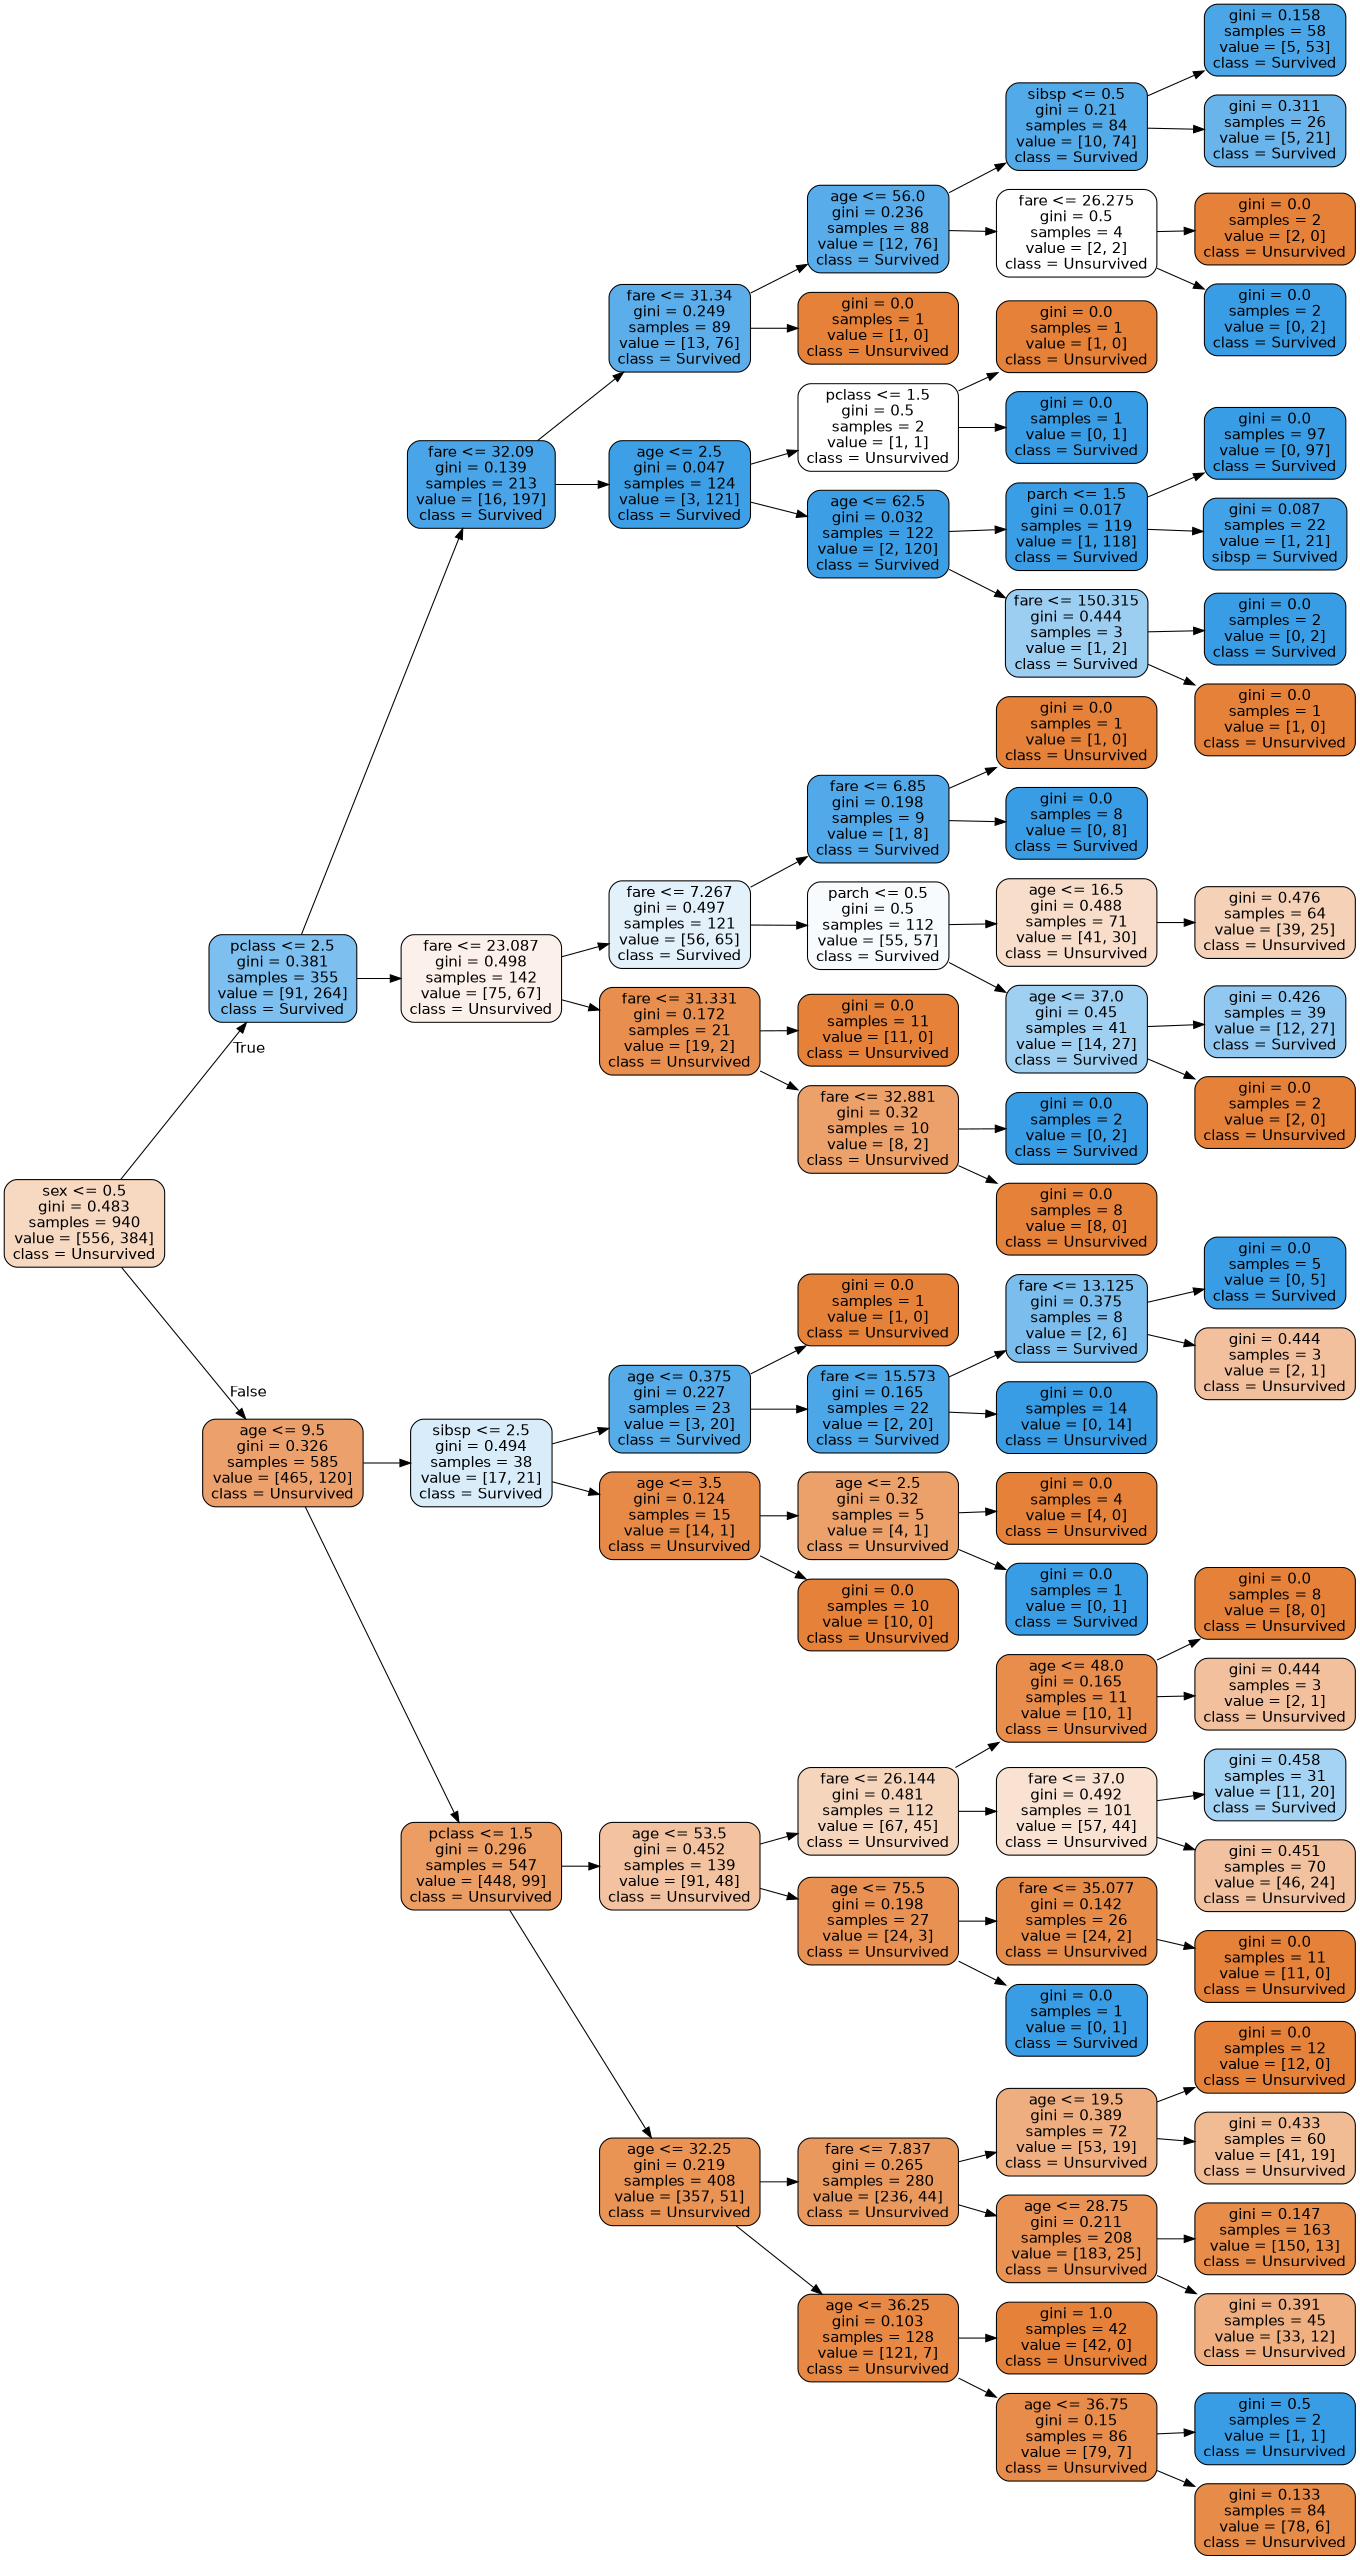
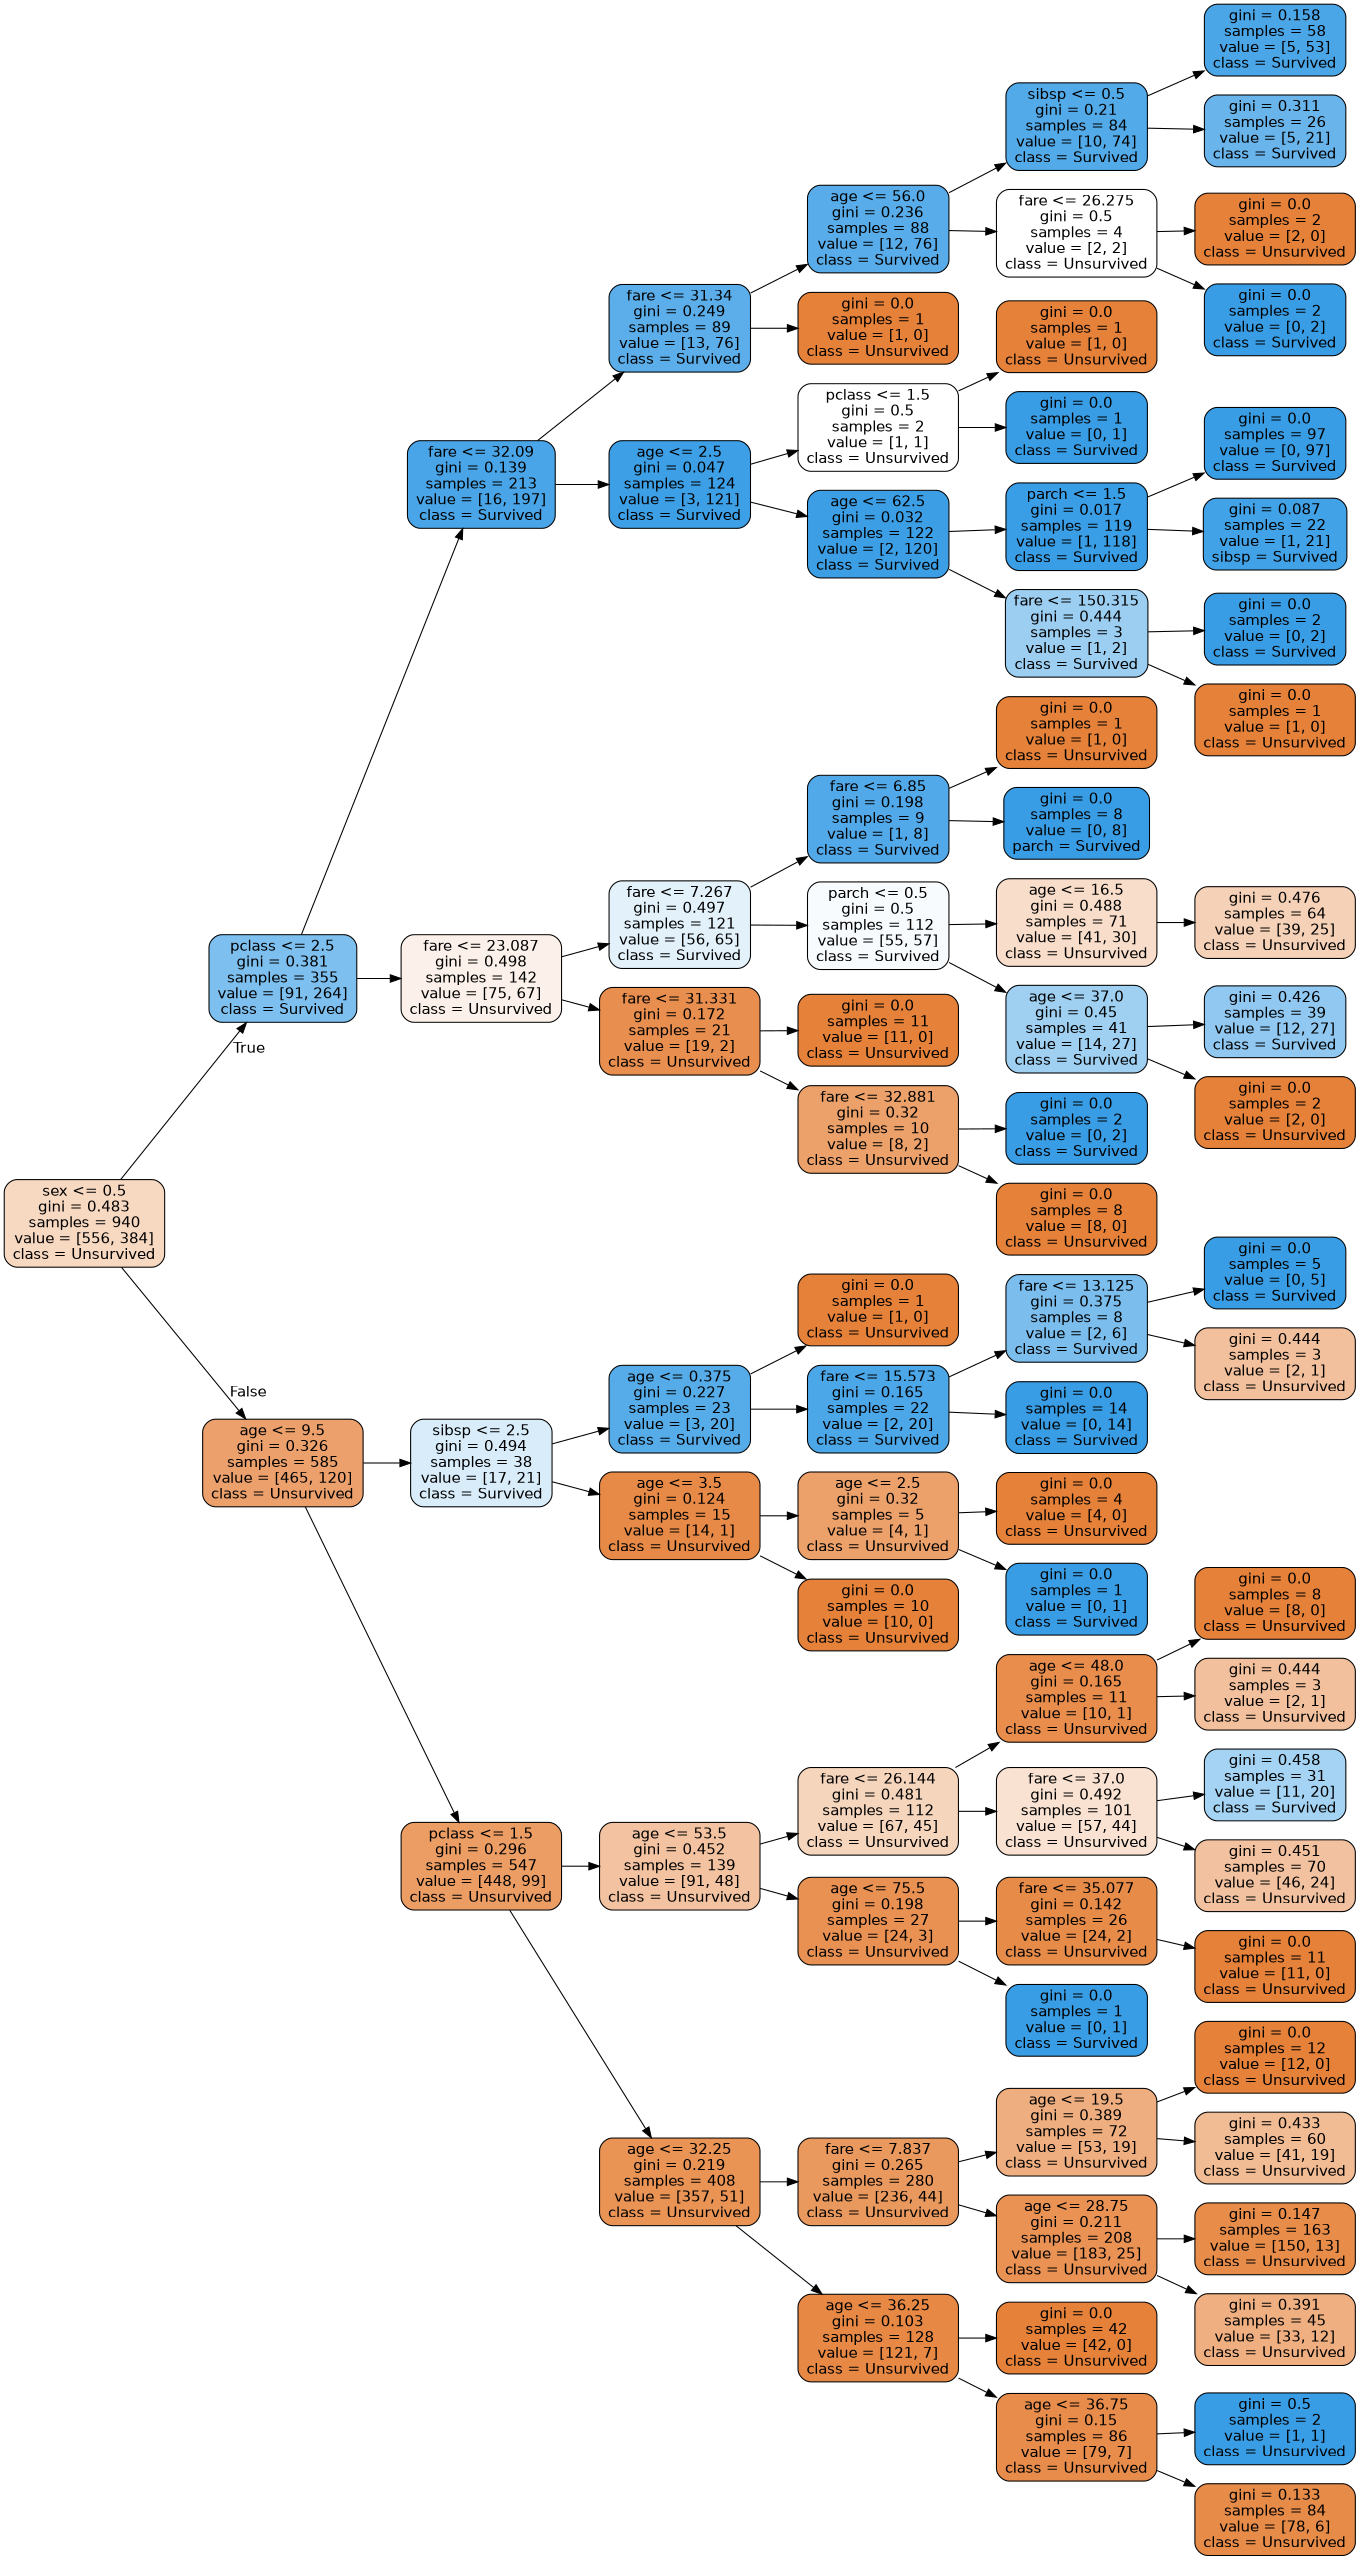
node "gini = 0.0 samples = 8 value = [0, 8] class = Survived": label "gini = 0.0 samples = 8 value = [0, 8] class = Survived" -> "gini = 0.0 samples = 8 value = [0, 8] parch = Survived"
node "gini = 0.0 samples = 14 value = [0, 14] class = Unsurvived": label "gini = 0.0 samples = 14 value = [0, 14] class = Unsurvived" -> "gini = 0.0 samples = 14 value = [0, 14] class = Survived"
node "gini = 1.0 samples = 42 value = [42, 0] class = Unsurvived": label "gini = 1.0 samples = 42 value = [42, 0] class = Unsurvived" -> "gini = 0.0 samples = 42 value = [42, 0] class = Unsurvived"
